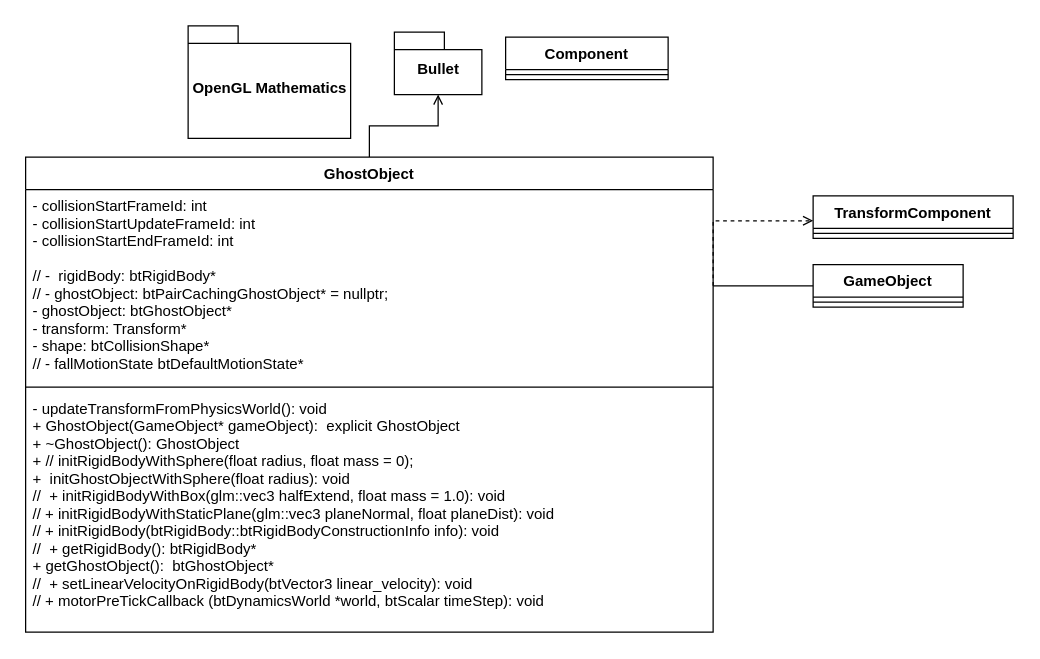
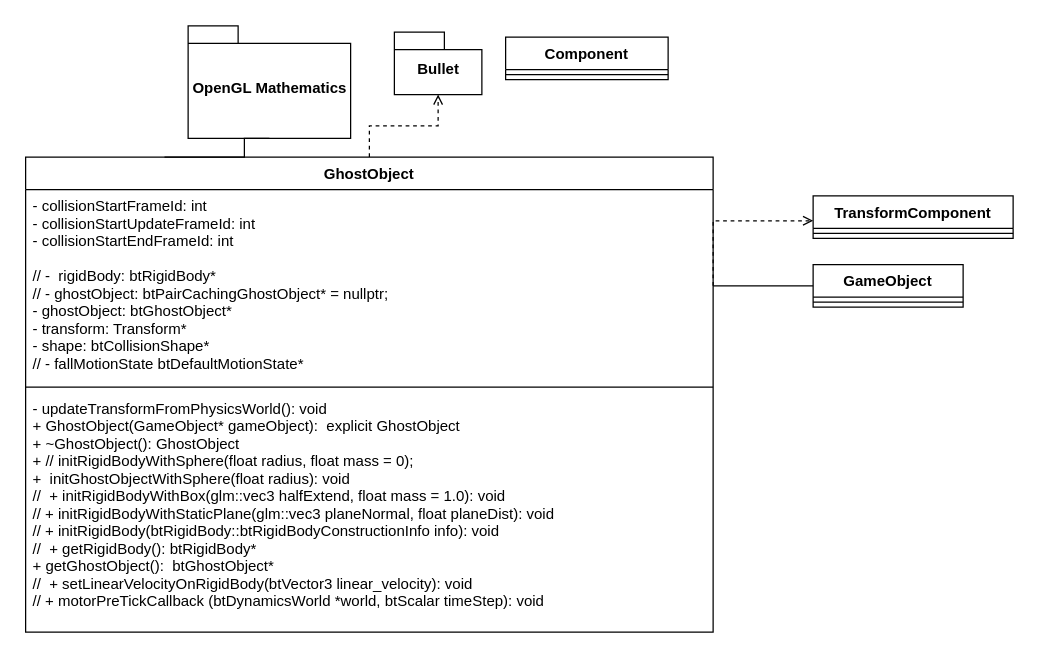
edge "GhostObject" -> "Bullet": style solid -> dashed
edge "OpenGL Mathematics" -- "GhostObject": added
